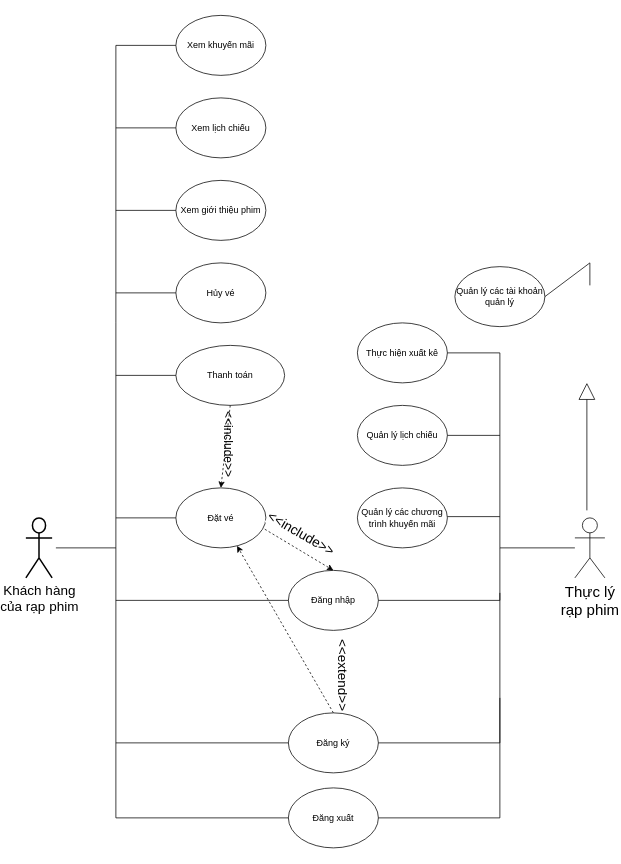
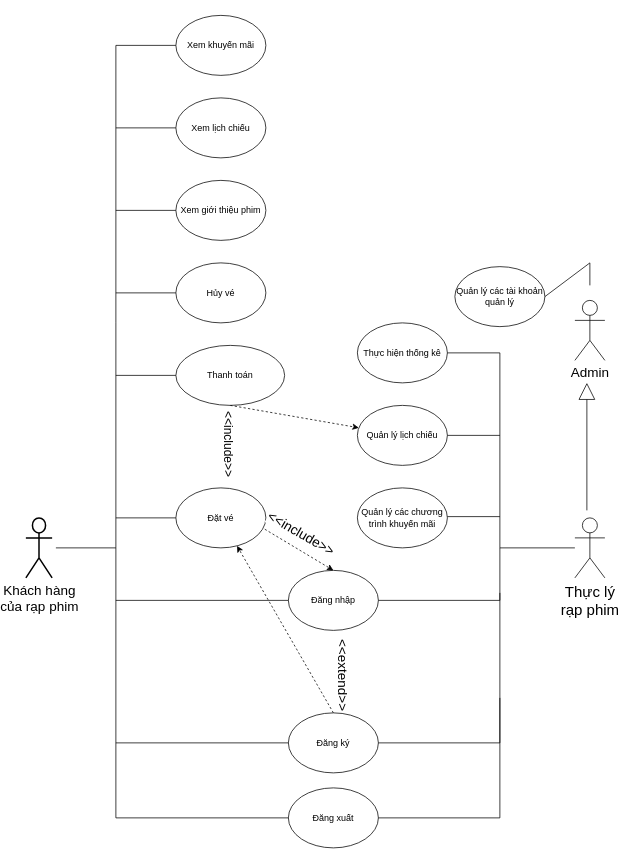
node "Admin": added
node "Thực hiện xuất kê": label "Thực hiện xuất kê" -> "Thực hiện thống kê"
edge "Thanh toán" -> "Đặt vé": now "Thanh toán" -> "Quản lý lịch chiếu"
